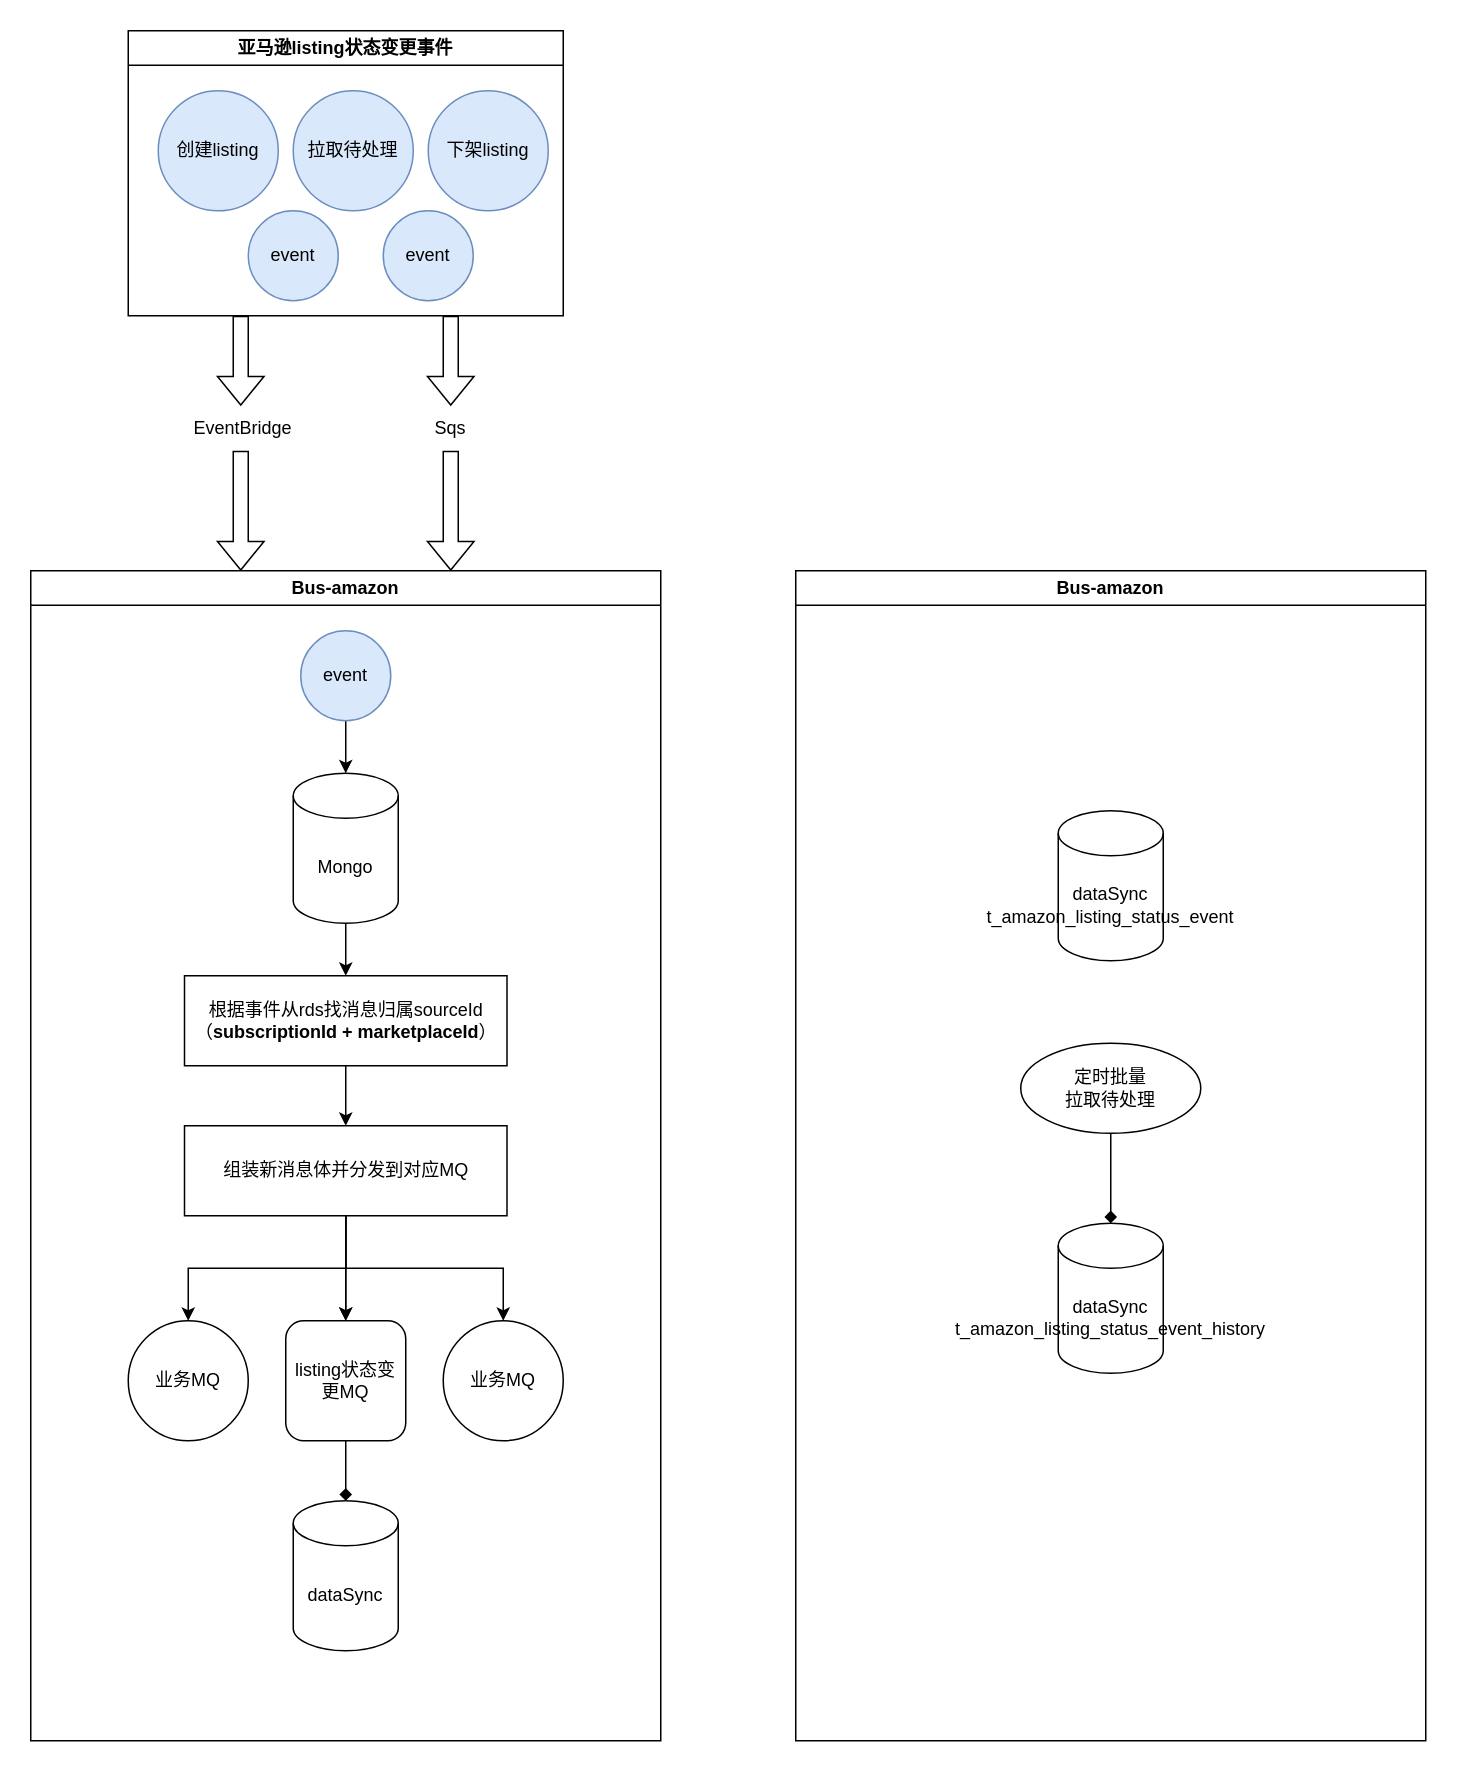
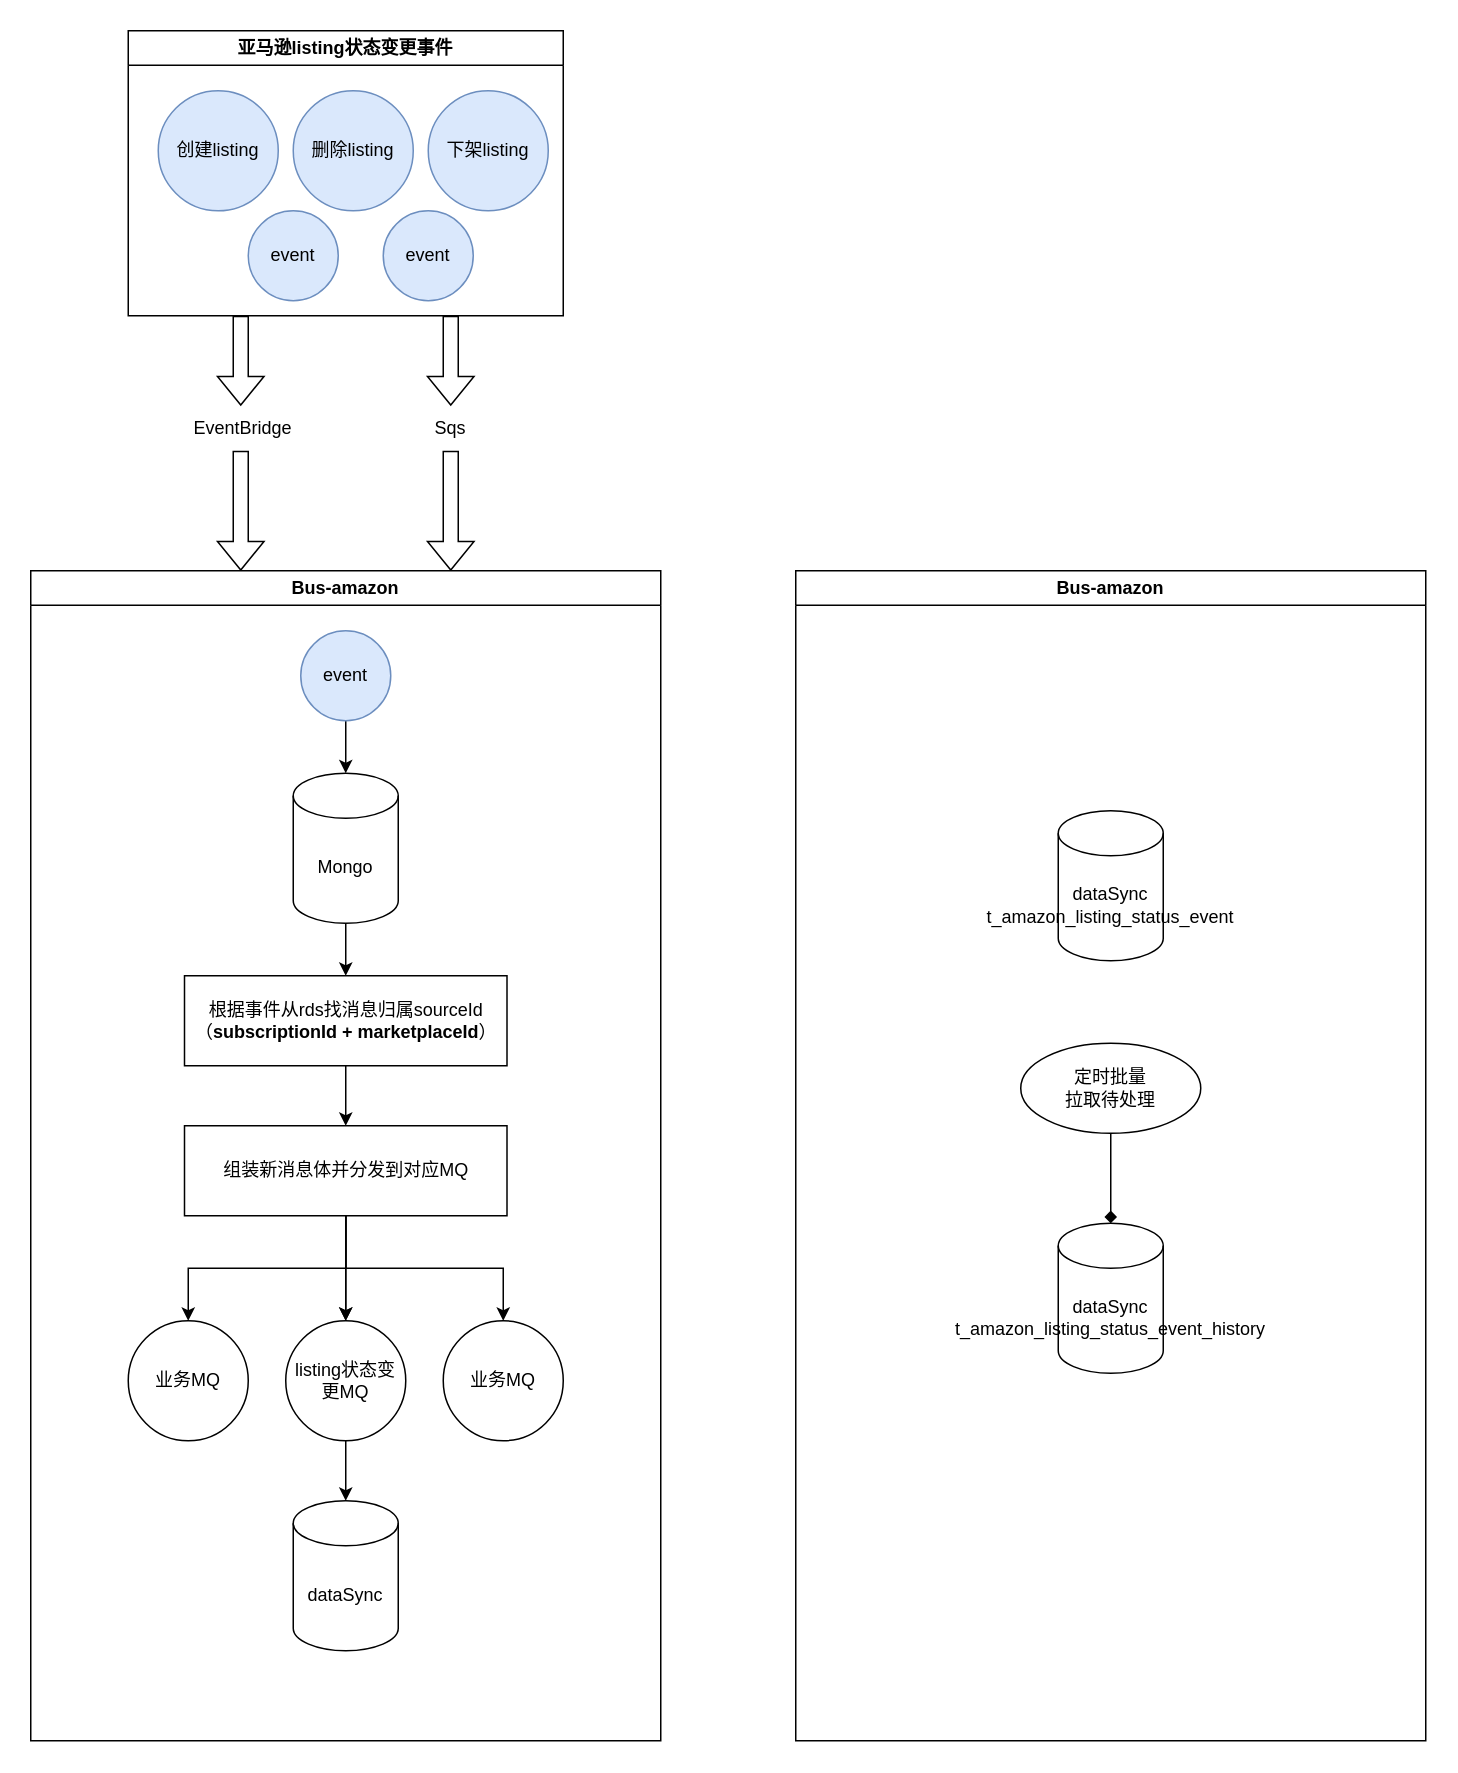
node "拉取待处理": label "拉取待处理" -> "删除listing"
node "listing状态变更MQ": shape rounded rectangle -> ellipse
edge "listing状态变更MQ" -> "dataSync": arrowhead diamond -> classic
